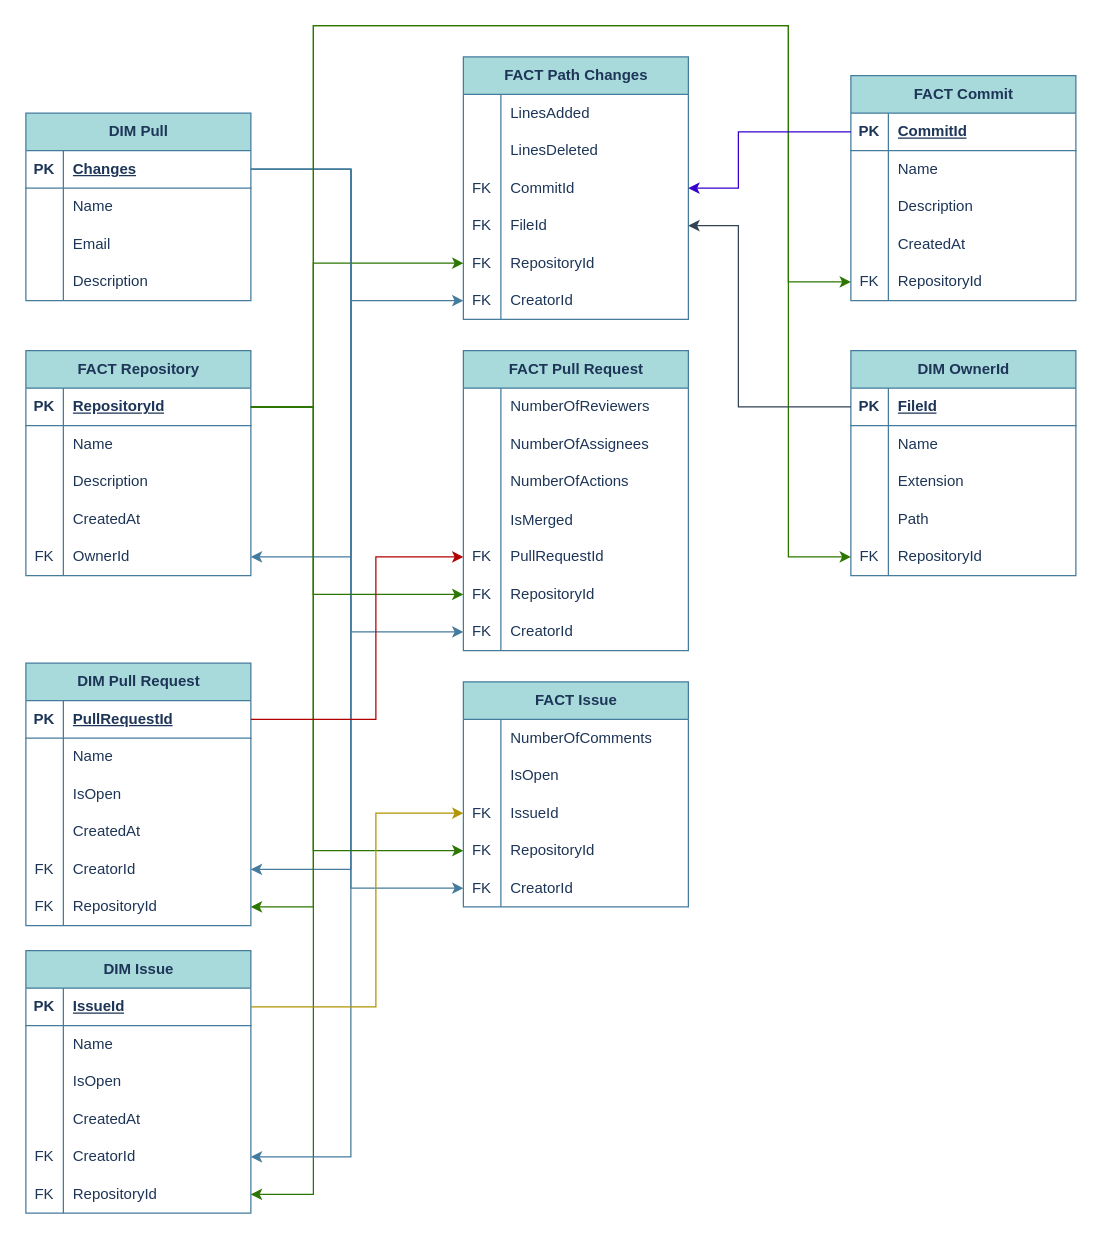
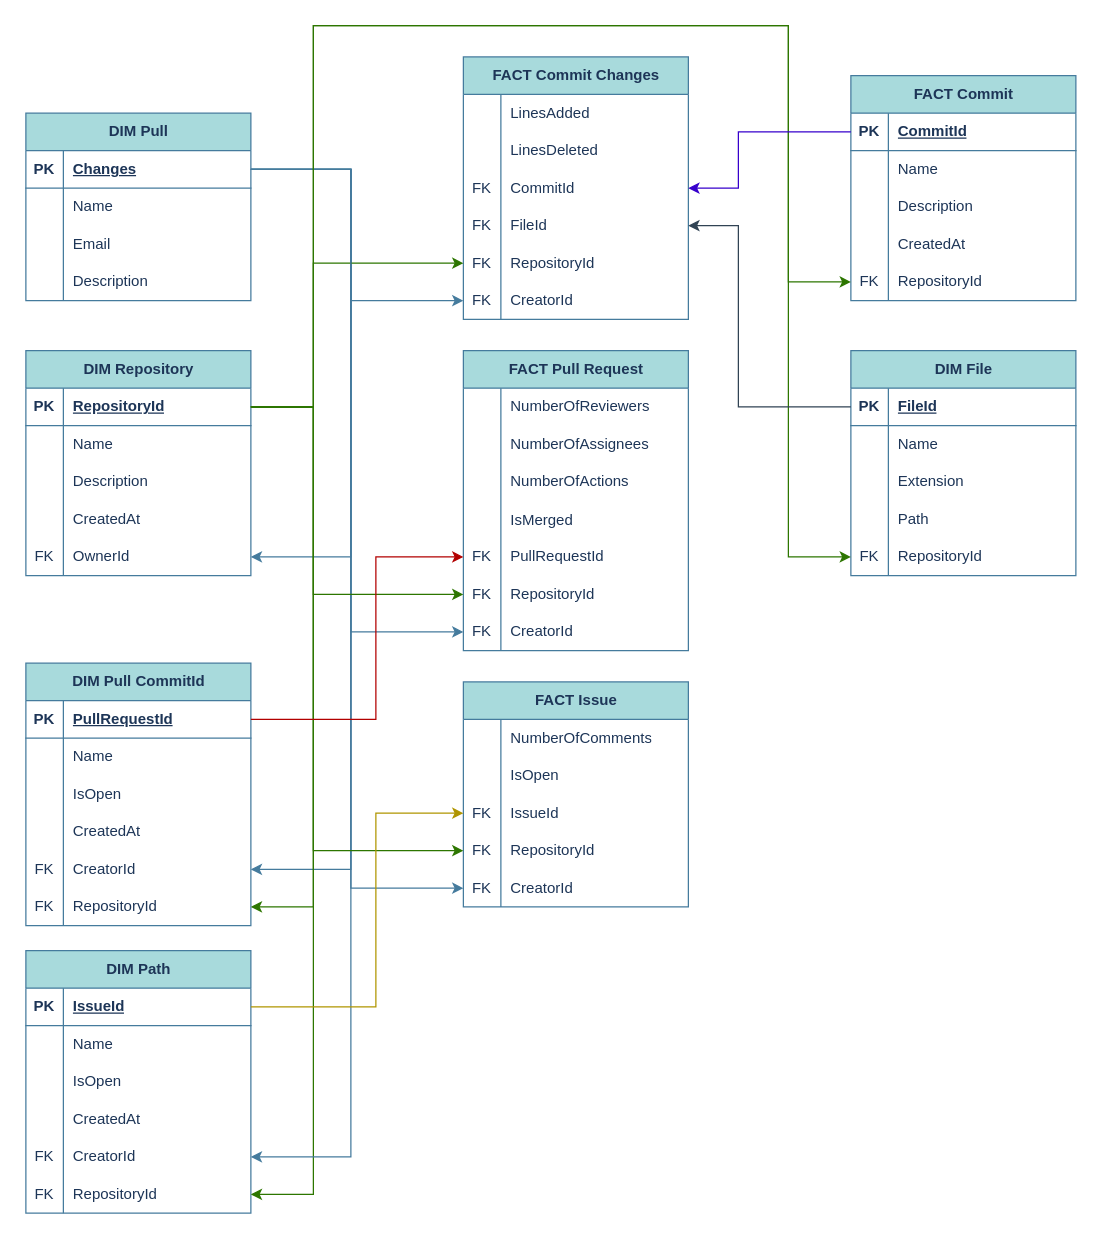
node "FACT Path Changes": label "FACT Path Changes" -> "FACT Commit Changes"
node "FACT Repository": label "FACT Repository" -> "DIM Repository"
node "DIM OwnerId": label "DIM OwnerId" -> "DIM File"
node "DIM Pull Request": label "DIM Pull Request" -> "DIM Pull CommitId"
node "DIM Issue": label "DIM Issue" -> "DIM Path"
